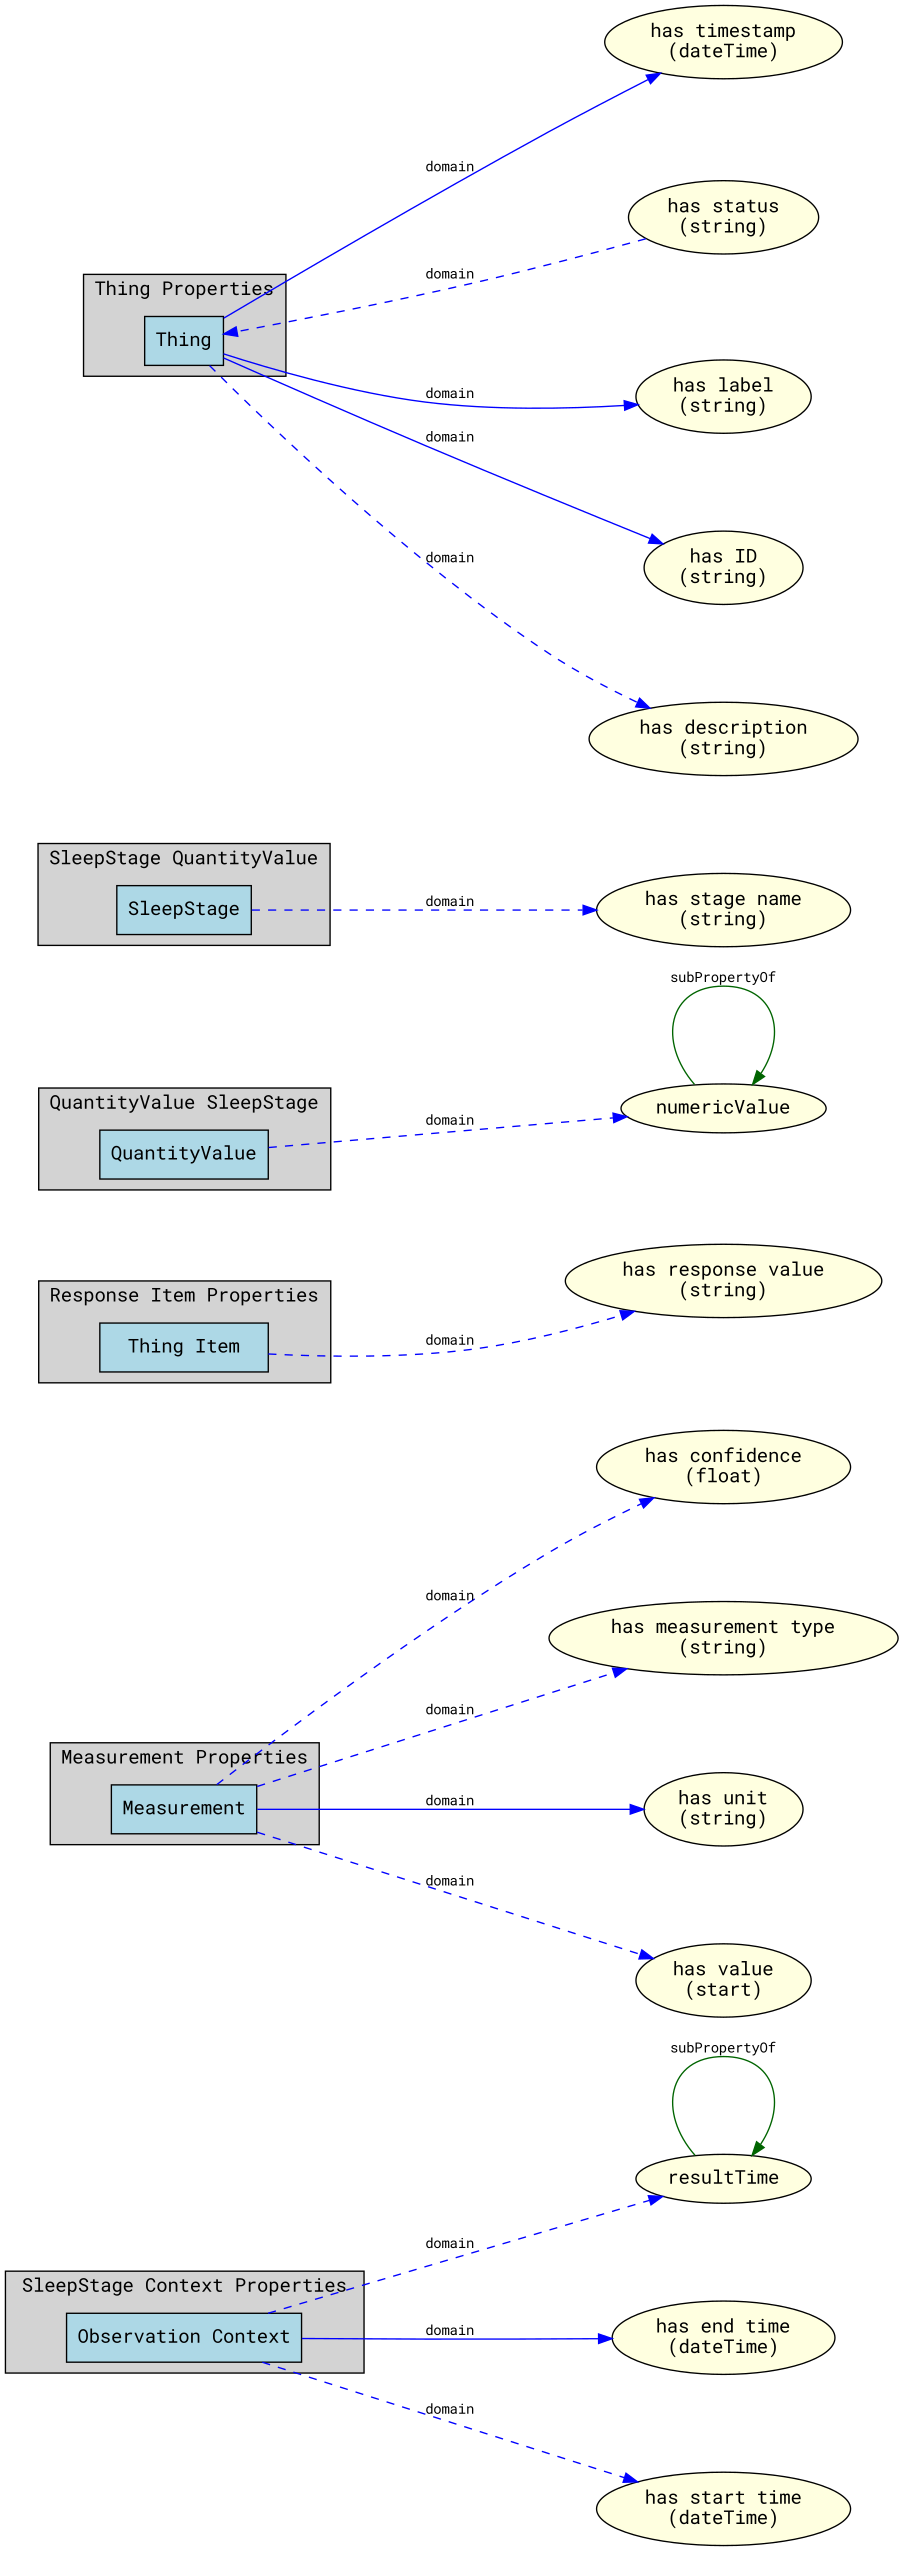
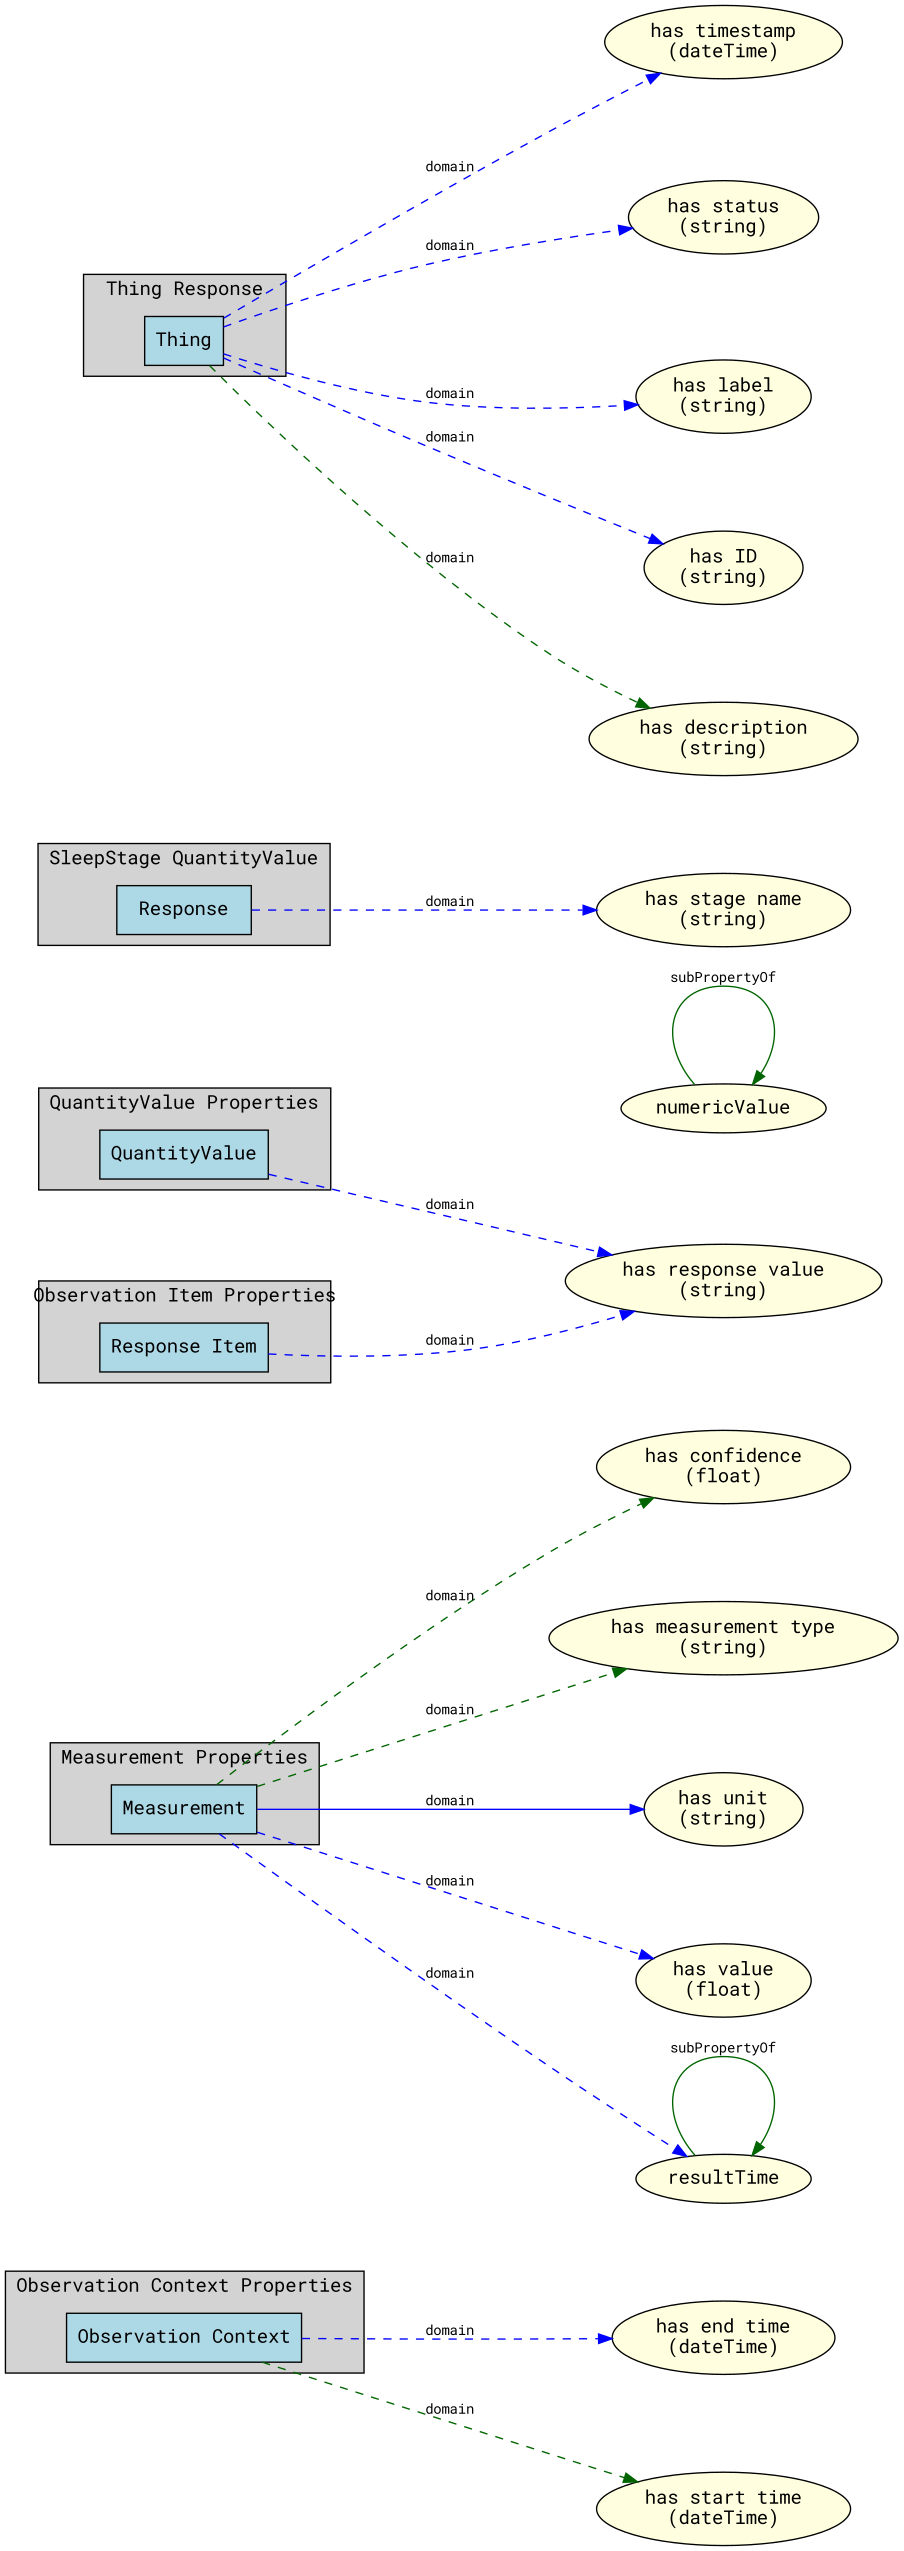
edge "Thing" -> "has timestamp (dateTime)": style solid -> dashed
cluster "Thing Properties": label "Thing Properties" -> "Thing Response"
edge "has status (string)" -> "Thing": reversed
edge "Thing" -> "has label (string)": style solid -> dashed
edge "Thing" -> "has ID (string)": style solid -> dashed
edge "Thing" -> "has description (string)": color blue -> darkgreen
node "SleepStage": label "SleepStage" -> "Response"
cluster "QuantityValue SleepStage": label "QuantityValue SleepStage" -> "QuantityValue Properties"
edge "QuantityValue" -> "numericValue": now "QuantityValue" -> "has response value (string)"
cluster "Response Item Properties": label "Response Item Properties" -> "Observation Item Properties"
node "Thing Item": label "Thing Item" -> "Response Item"
edge "Measurement" -> "has confidence (float)": color blue -> darkgreen
edge "Measurement" -> "has measurement type (string)": color blue -> darkgreen
node "has value (start)": label "has value (start)" -> "has value (float)"
edge "Observation Context" -> "resultTime": now "Measurement" -> "resultTime"
cluster "SleepStage Context Properties": label "SleepStage Context Properties" -> "Observation Context Properties"
edge "Observation Context" -> "has end time (dateTime)": style solid -> dashed
edge "Observation Context" -> "has start time (dateTime)": color blue -> darkgreen
